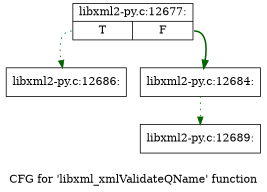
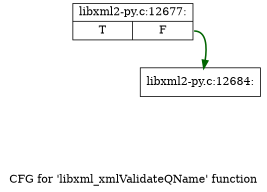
node "libxml2-py.c:12686:": removed
node "libxml2-py.c:12689:": removed
